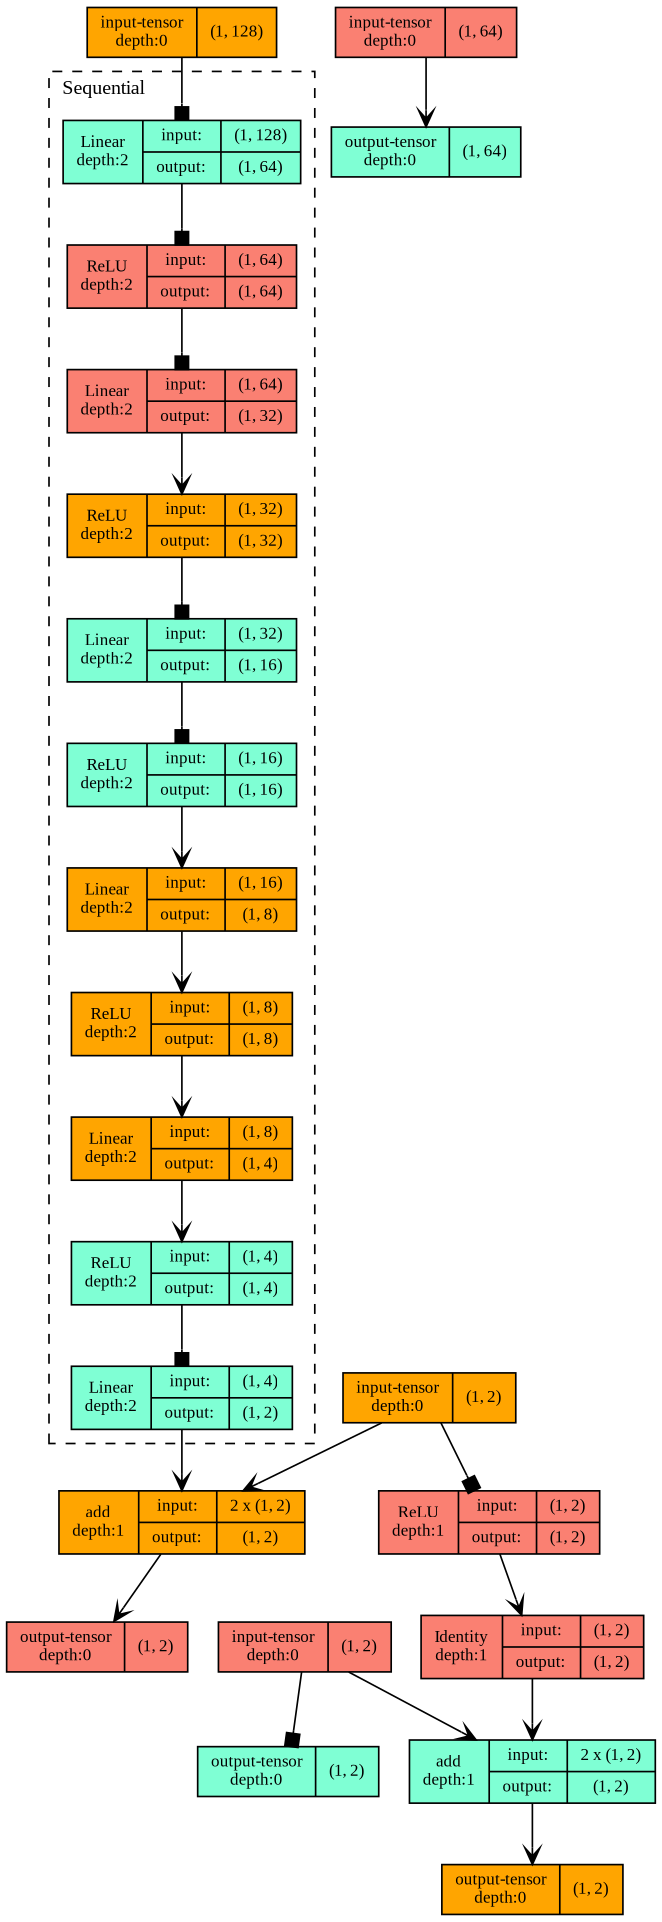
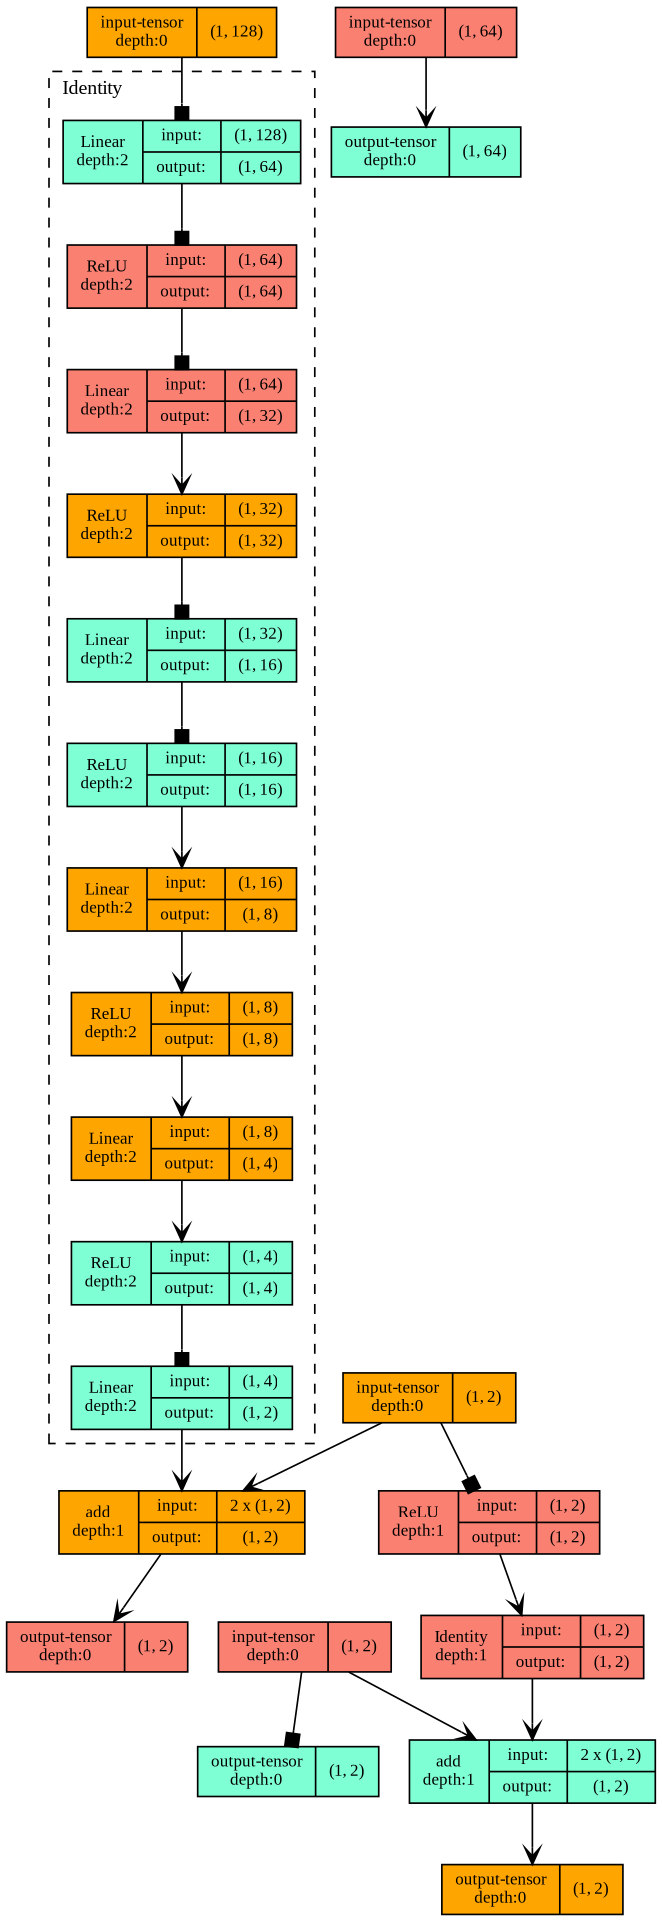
cluster "Sequential": label "Sequential" -> "Identity"
